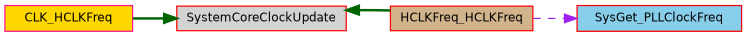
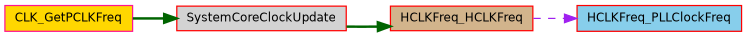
edge "HCLKFreq_HCLKFreq" -> "SystemCoreClockUpdate": reversed
node "CLK_HCLKFreq": label "CLK_HCLKFreq" -> "CLK_GetPCLKFreq"
node "SysGet_PLLClockFreq": label "SysGet_PLLClockFreq" -> "HCLKFreq_PLLClockFreq"
